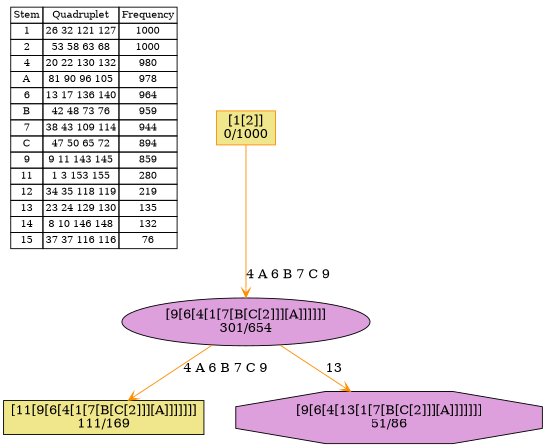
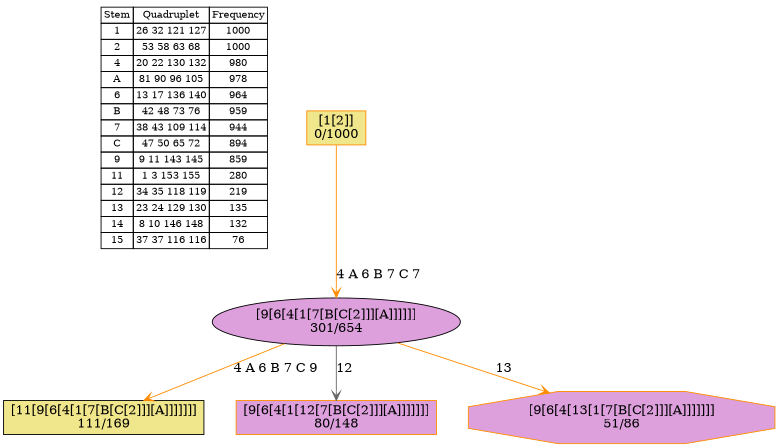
edge "[1[2]] 0/1000" -> "[9[6[4[1[7[B[C[2]]][A]]]]]] 301/654": label "4 A 6 B 7 C 9 " -> "4 A 6 B 7 C 7 "
node "[9[6[4[1[12[7[B[C[2]]][A]]]]]]] 80/148": added
node "[9[6[4[13[1[7[B[C[2]]][A]]]]]]] 51/86": color black -> darkorange
